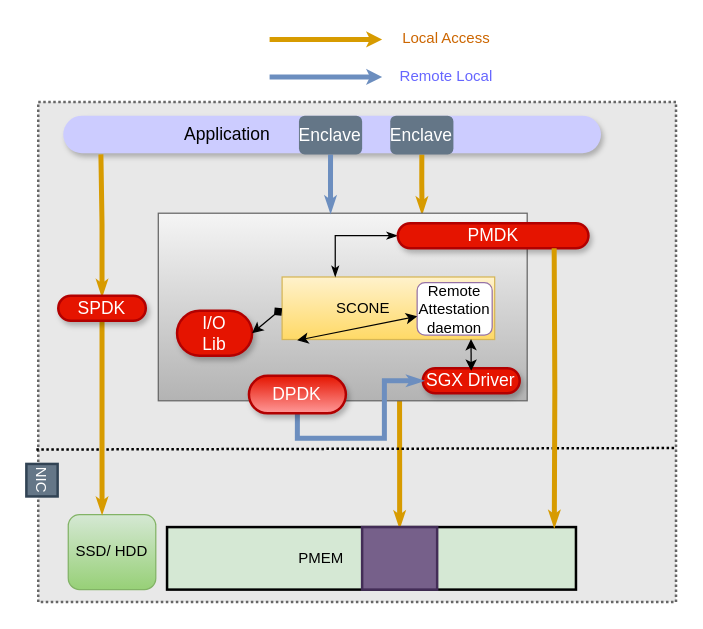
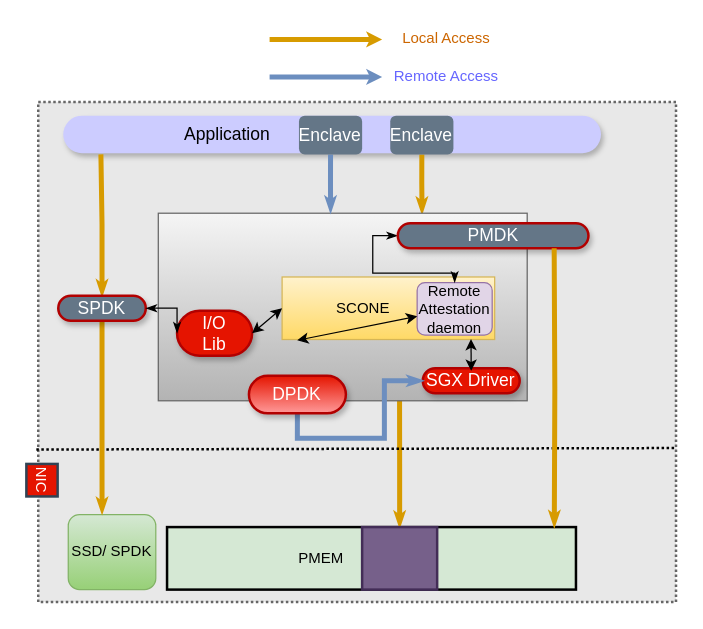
node "Remote Local": label "Remote Local" -> "Remote Access"
edge "PMDK" -- "SCONE": now "PMDK" -- "Remote Attestation daemon"
node "PMDK": fillcolor #e51400 -> #647687
node "SPDK": fillcolor #e51400 -> #647687
edge "SPDK" -- "I/O Lib": added
node "Remote Attestation daemon": fillcolor #ffffff -> #e1d5e7
edge "SCONE" -- "I/O Lib": arrowhead diamond -> classic
node "NIC": fillcolor #647687 -> #e51400
node "SSD/ HDD": label "SSD/ HDD" -> "SSD/ SPDK"
